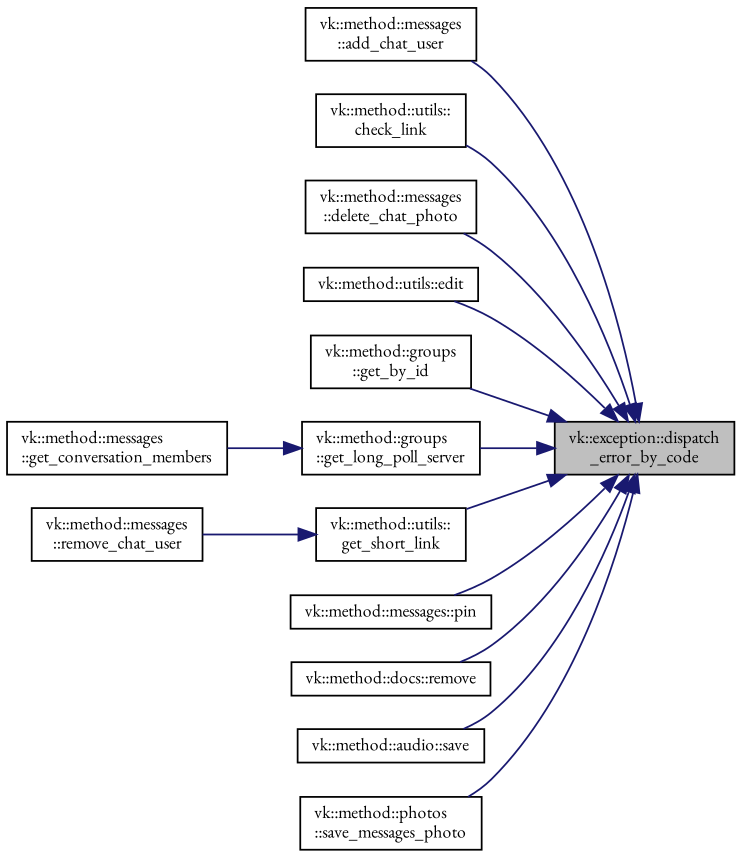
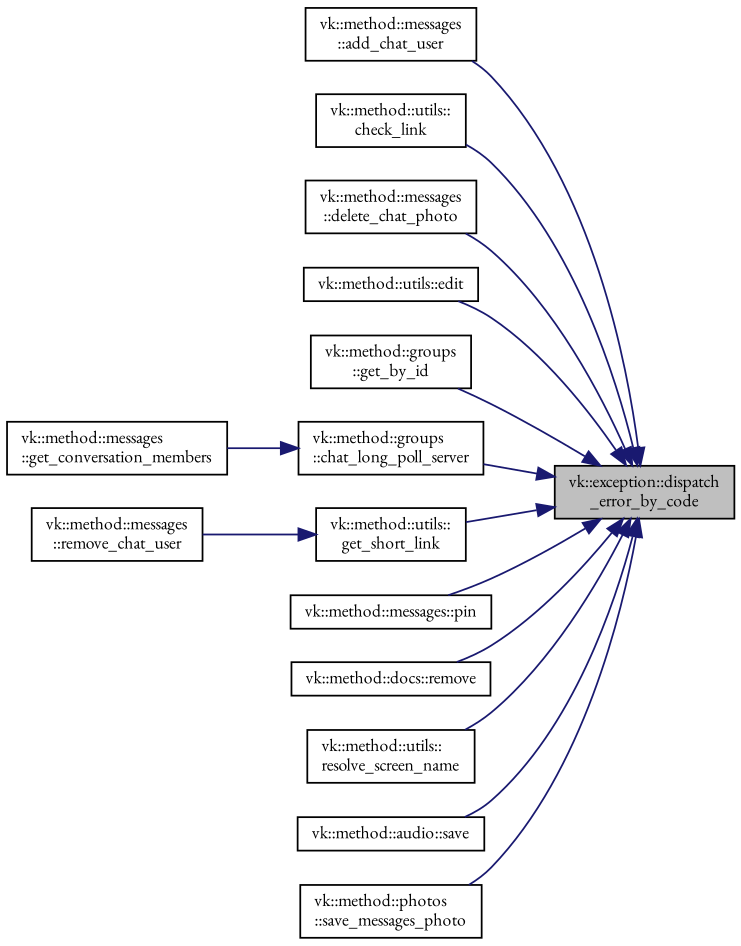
node "vk::method::groups ::get_long_poll_server": label "vk::method::groups ::get_long_poll_server" -> "vk::method::groups ::chat_long_poll_server"
node "vk::method::utils:: resolve_screen_name": added
